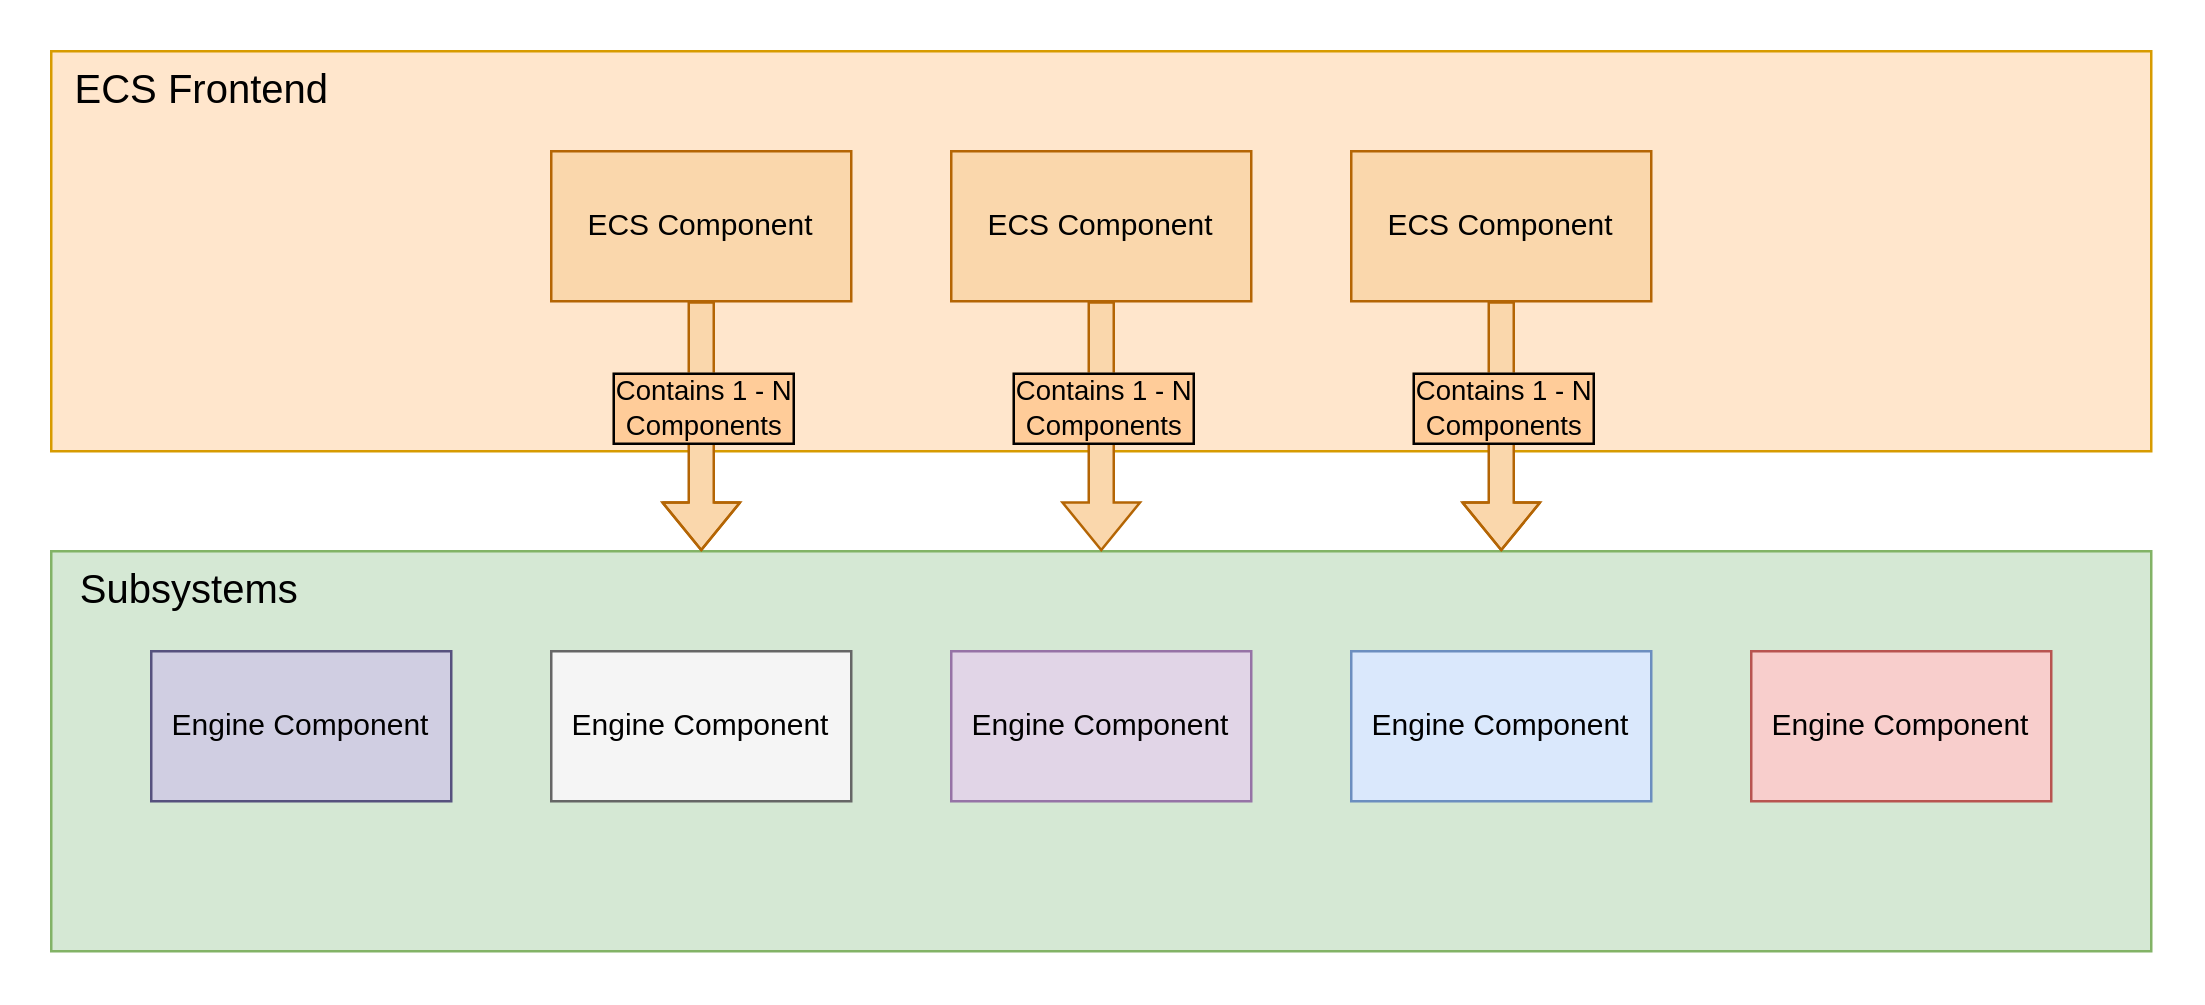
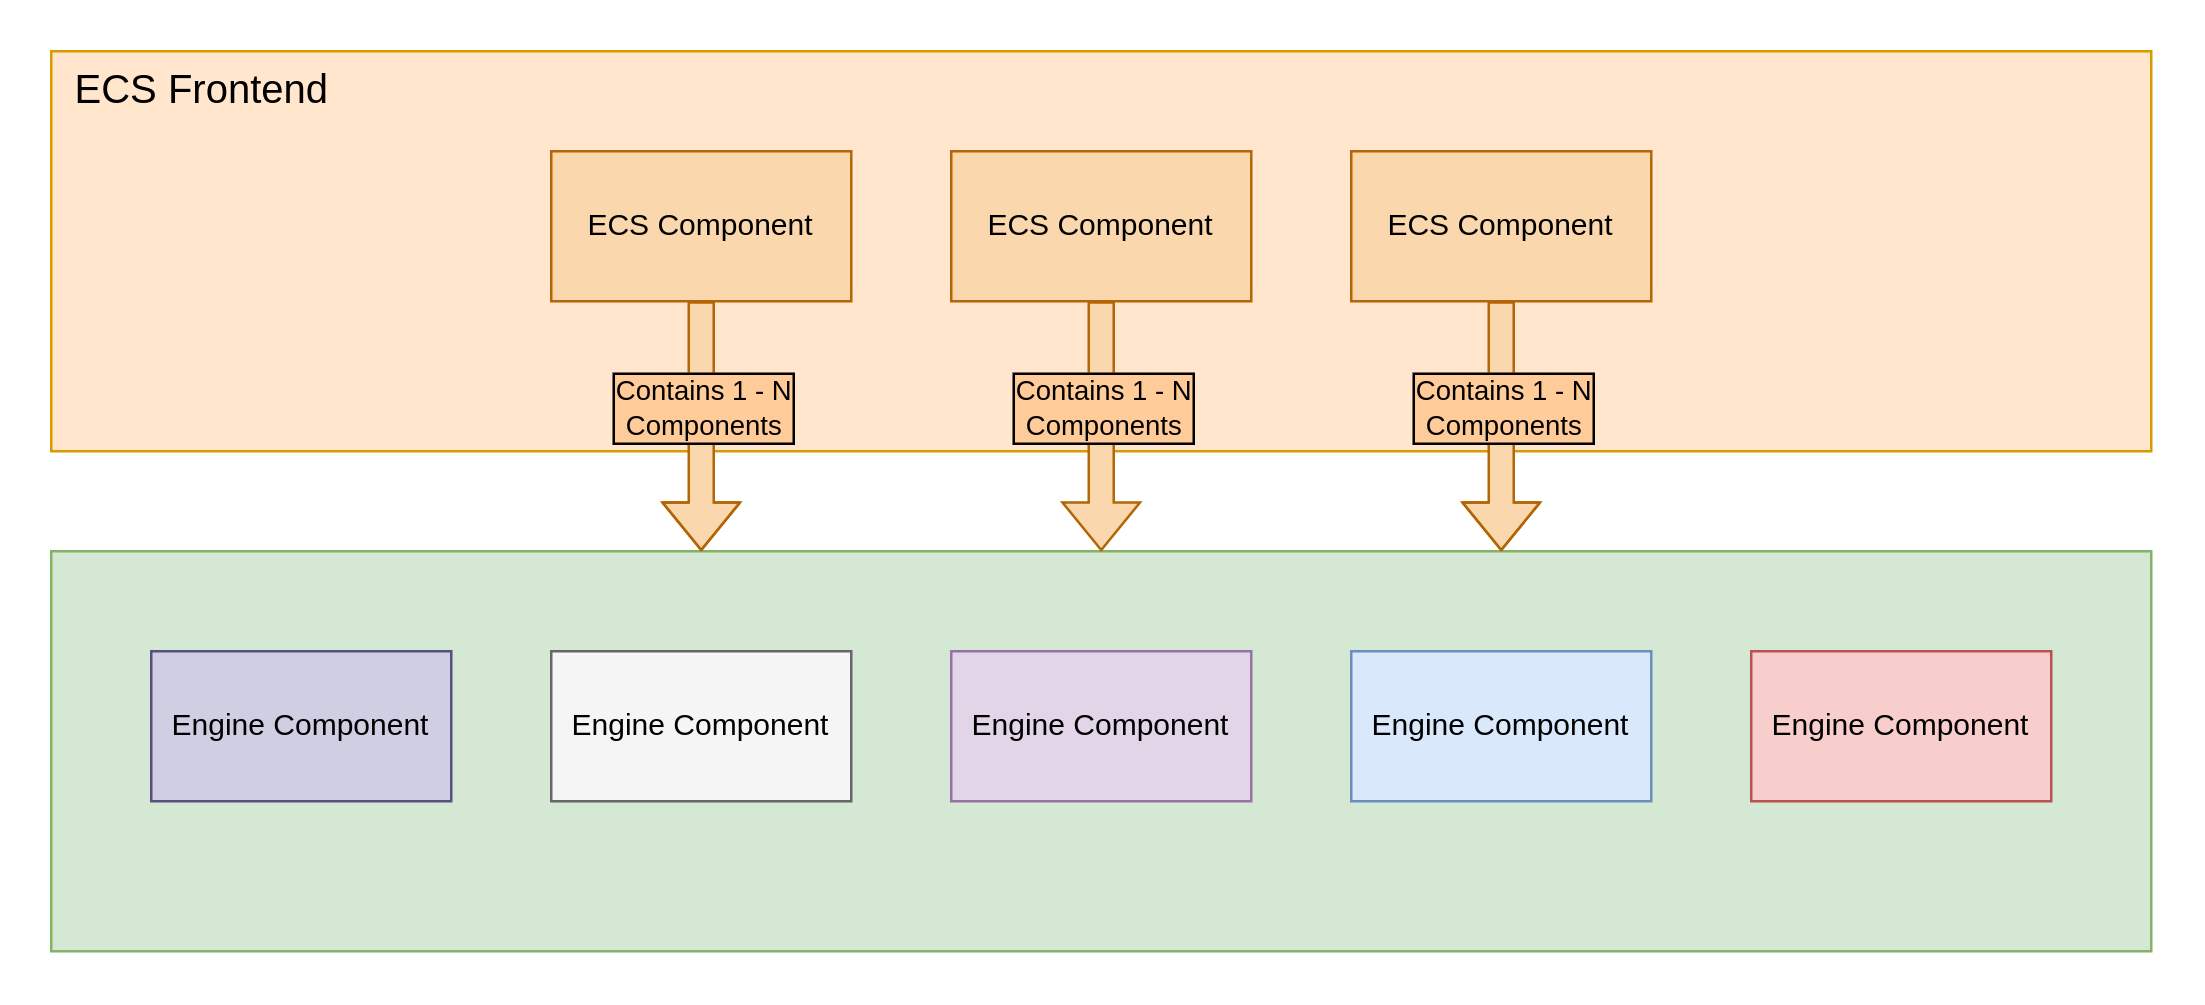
node "Subsystems": removed
